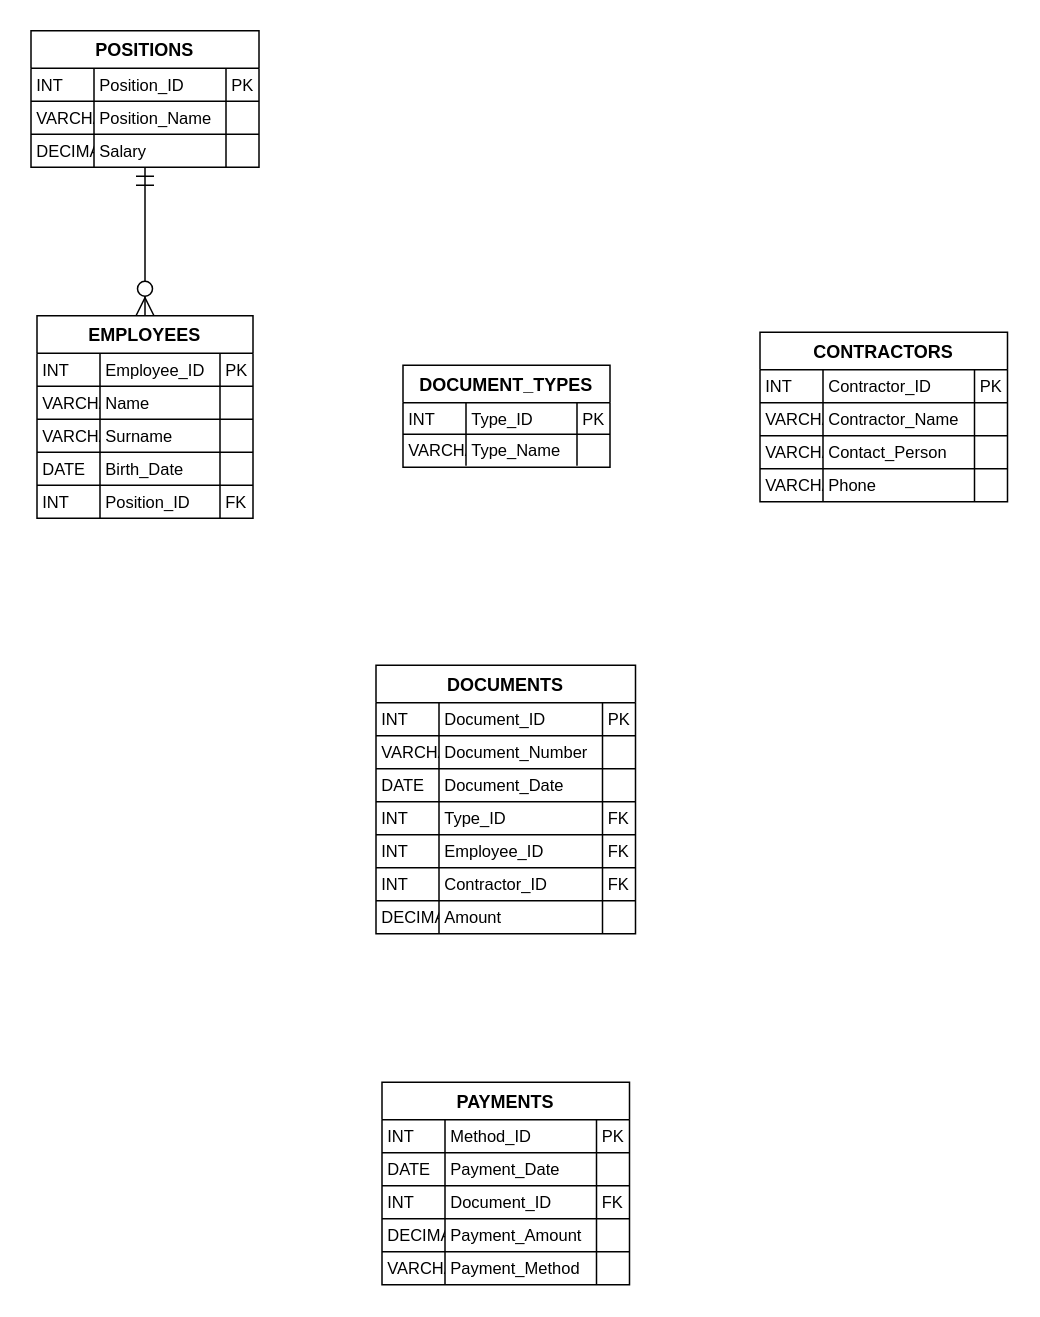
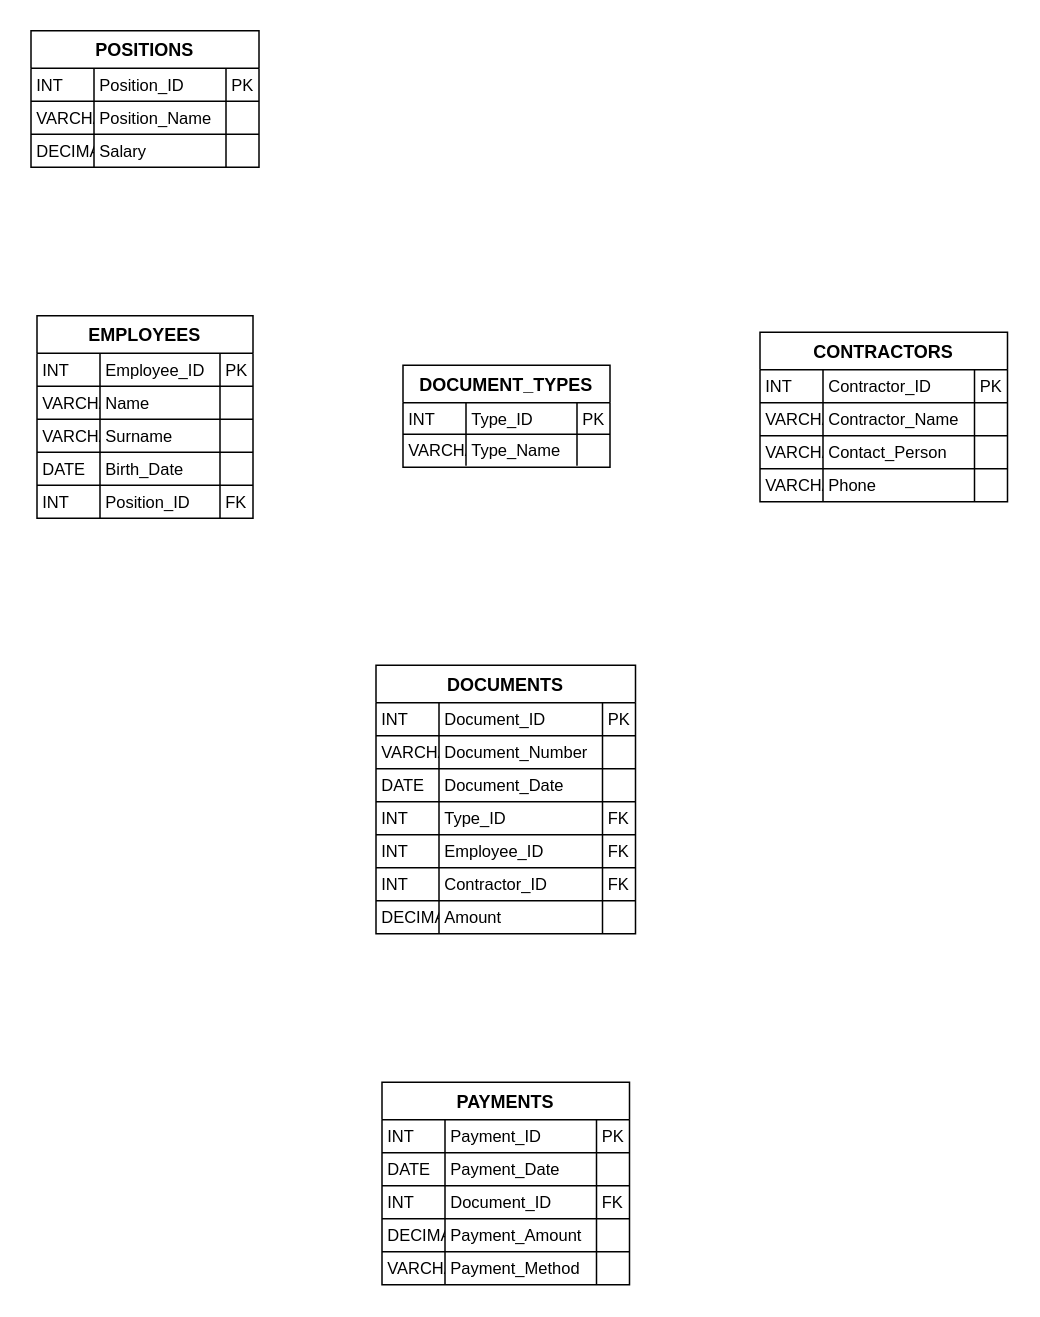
edge "POSITIONS" -- "EMPLOYEES": removed
node "Method_ID": label "Method_ID" -> "Payment_ID"
